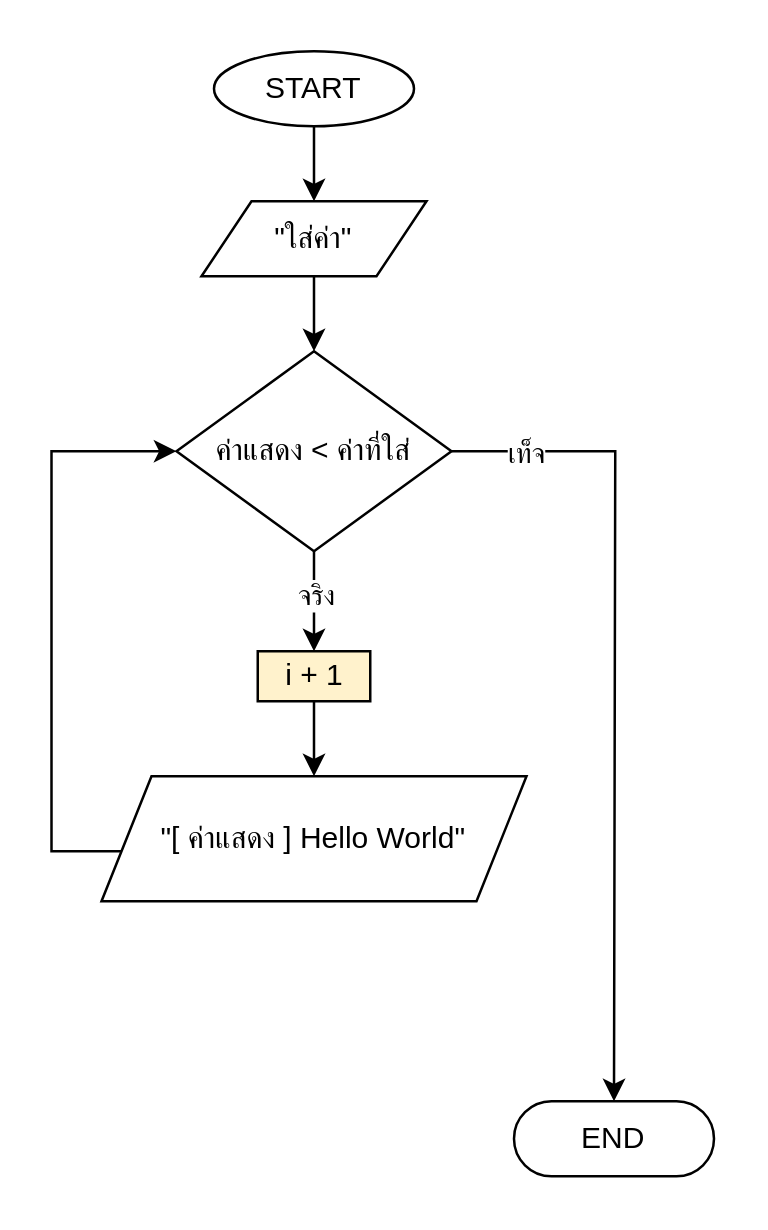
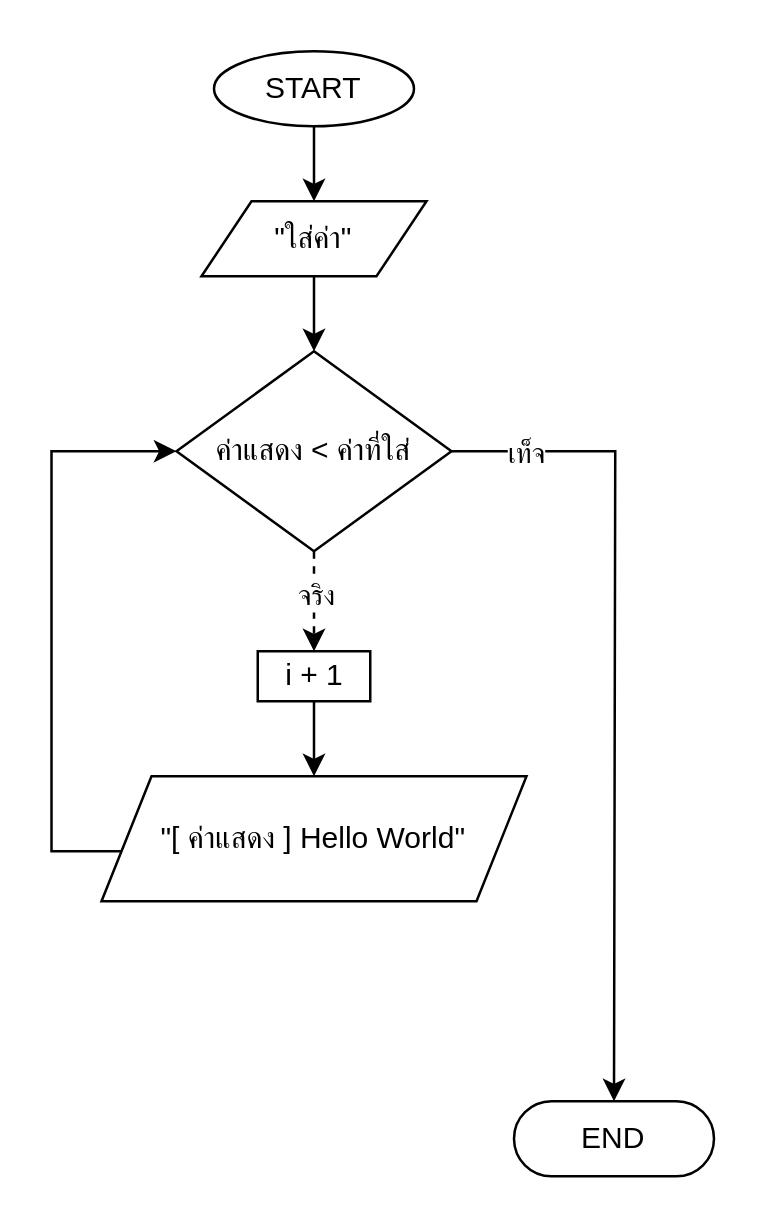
edge "ค่าแสดง < ค่าที่ใส่" -> "i + 1": style solid -> dashed
node "i + 1": fillcolor #fff2cc -> #ffffff
